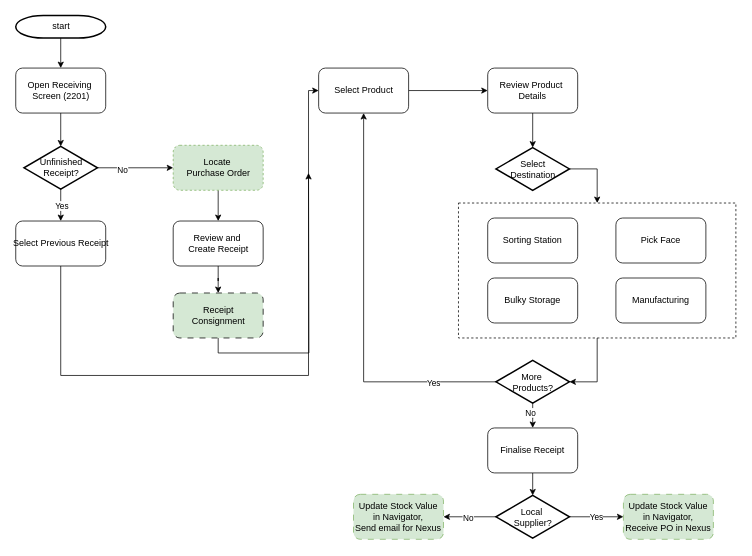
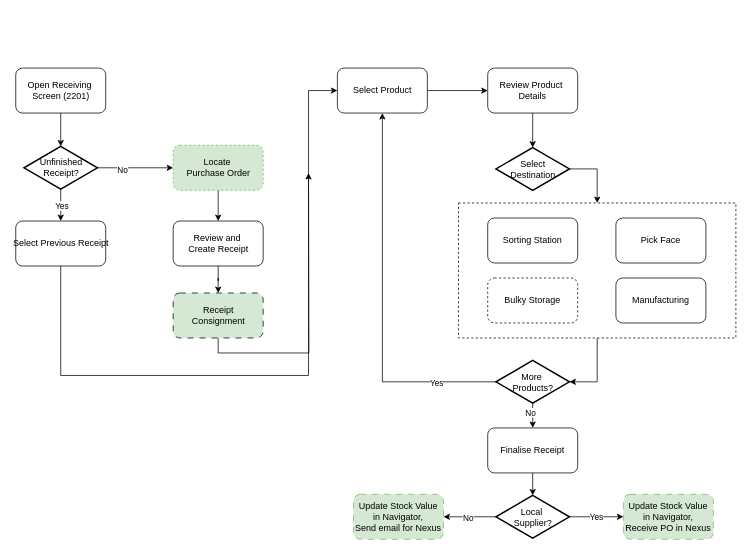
node "start": removed
edge "start" -> "Open Receiving Screen (2201)": removed
node "Select Product": moved (364, 90) -> (383, 90)
node "Bulky Storage": style solid -> dashed
